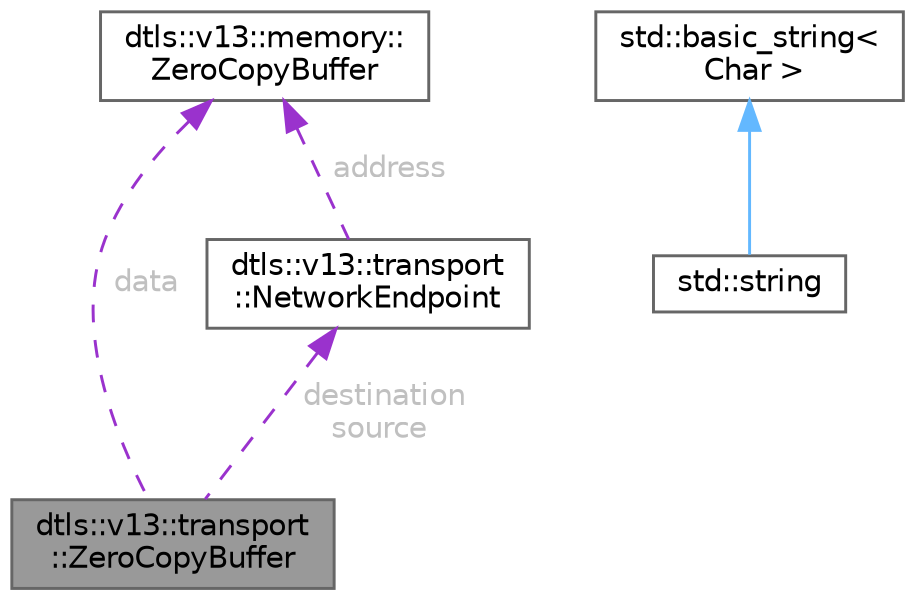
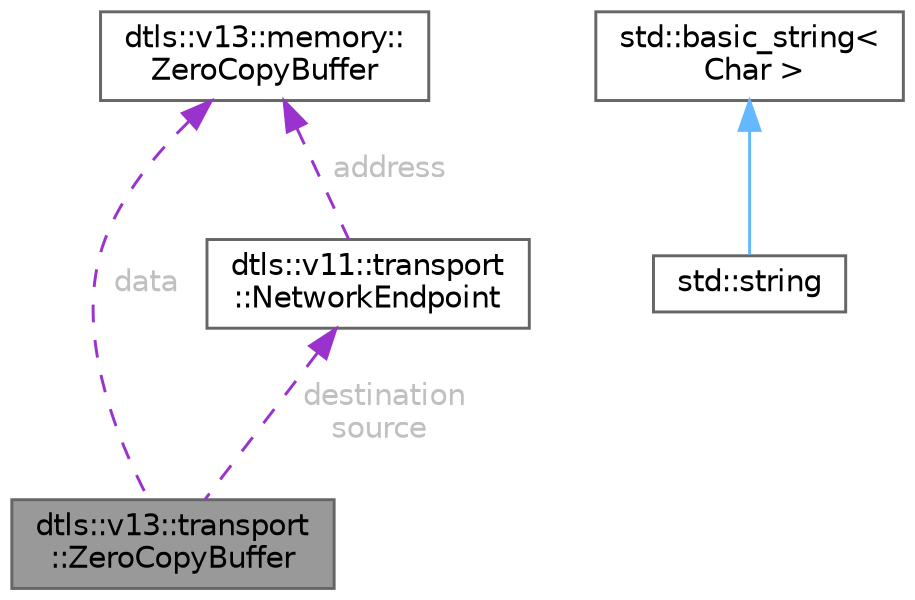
node "dtls::v13::transport ::NetworkEndpoint": label "dtls::v13::transport ::NetworkEndpoint" -> "dtls::v11::transport ::NetworkEndpoint"
